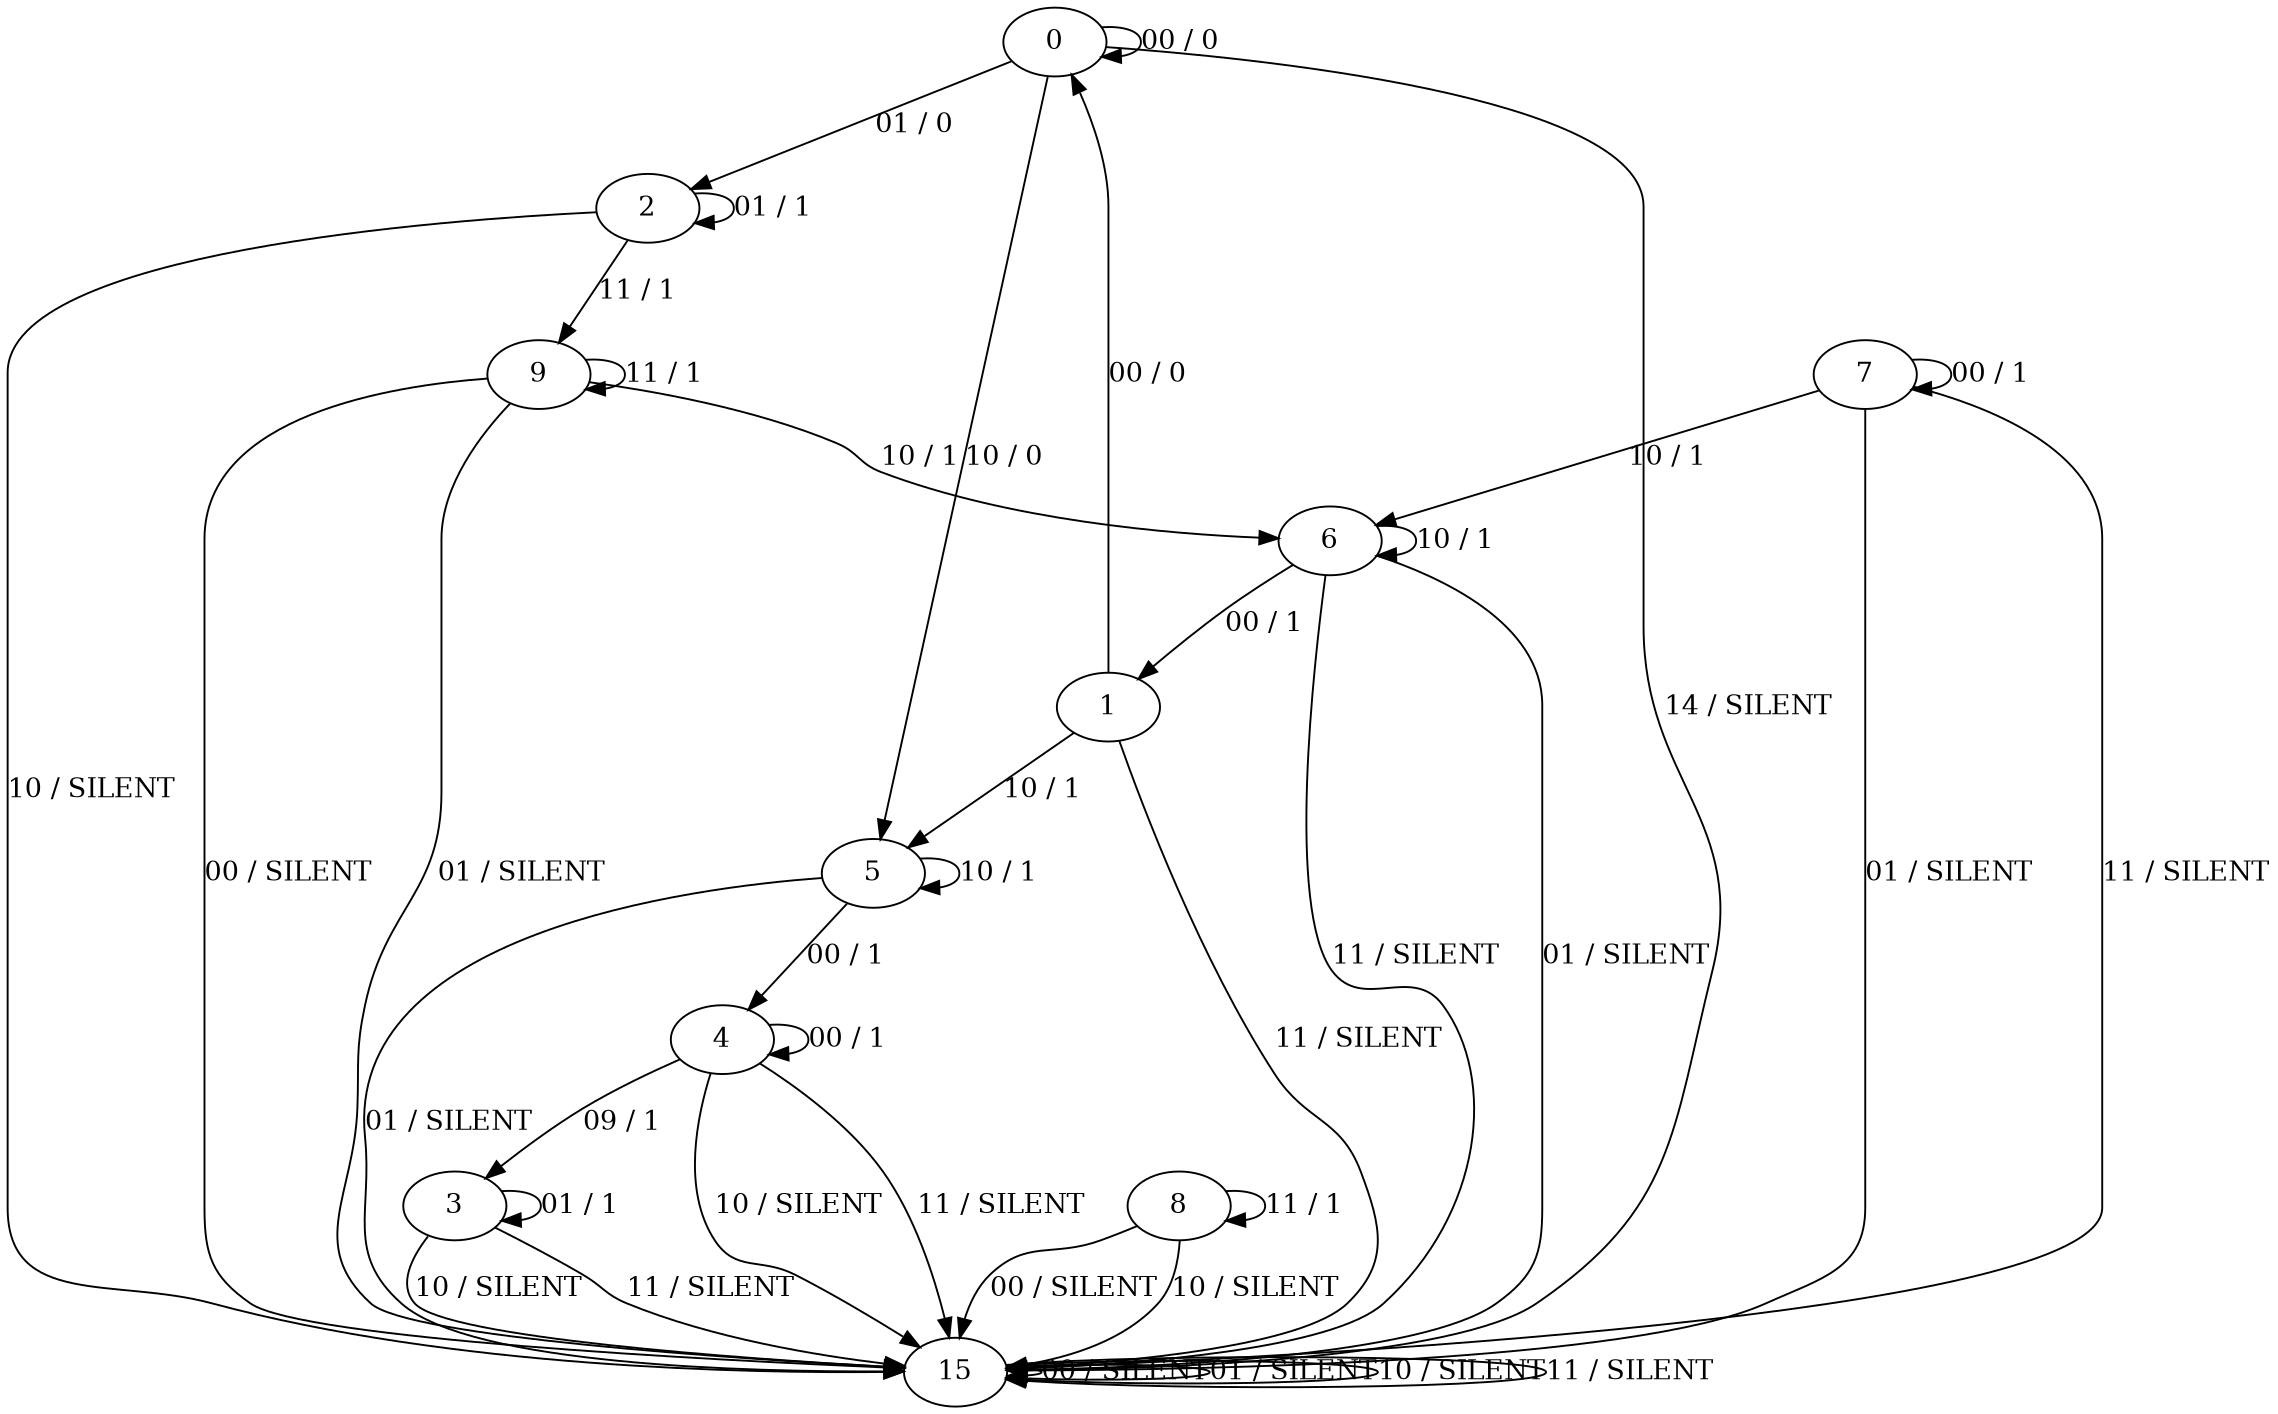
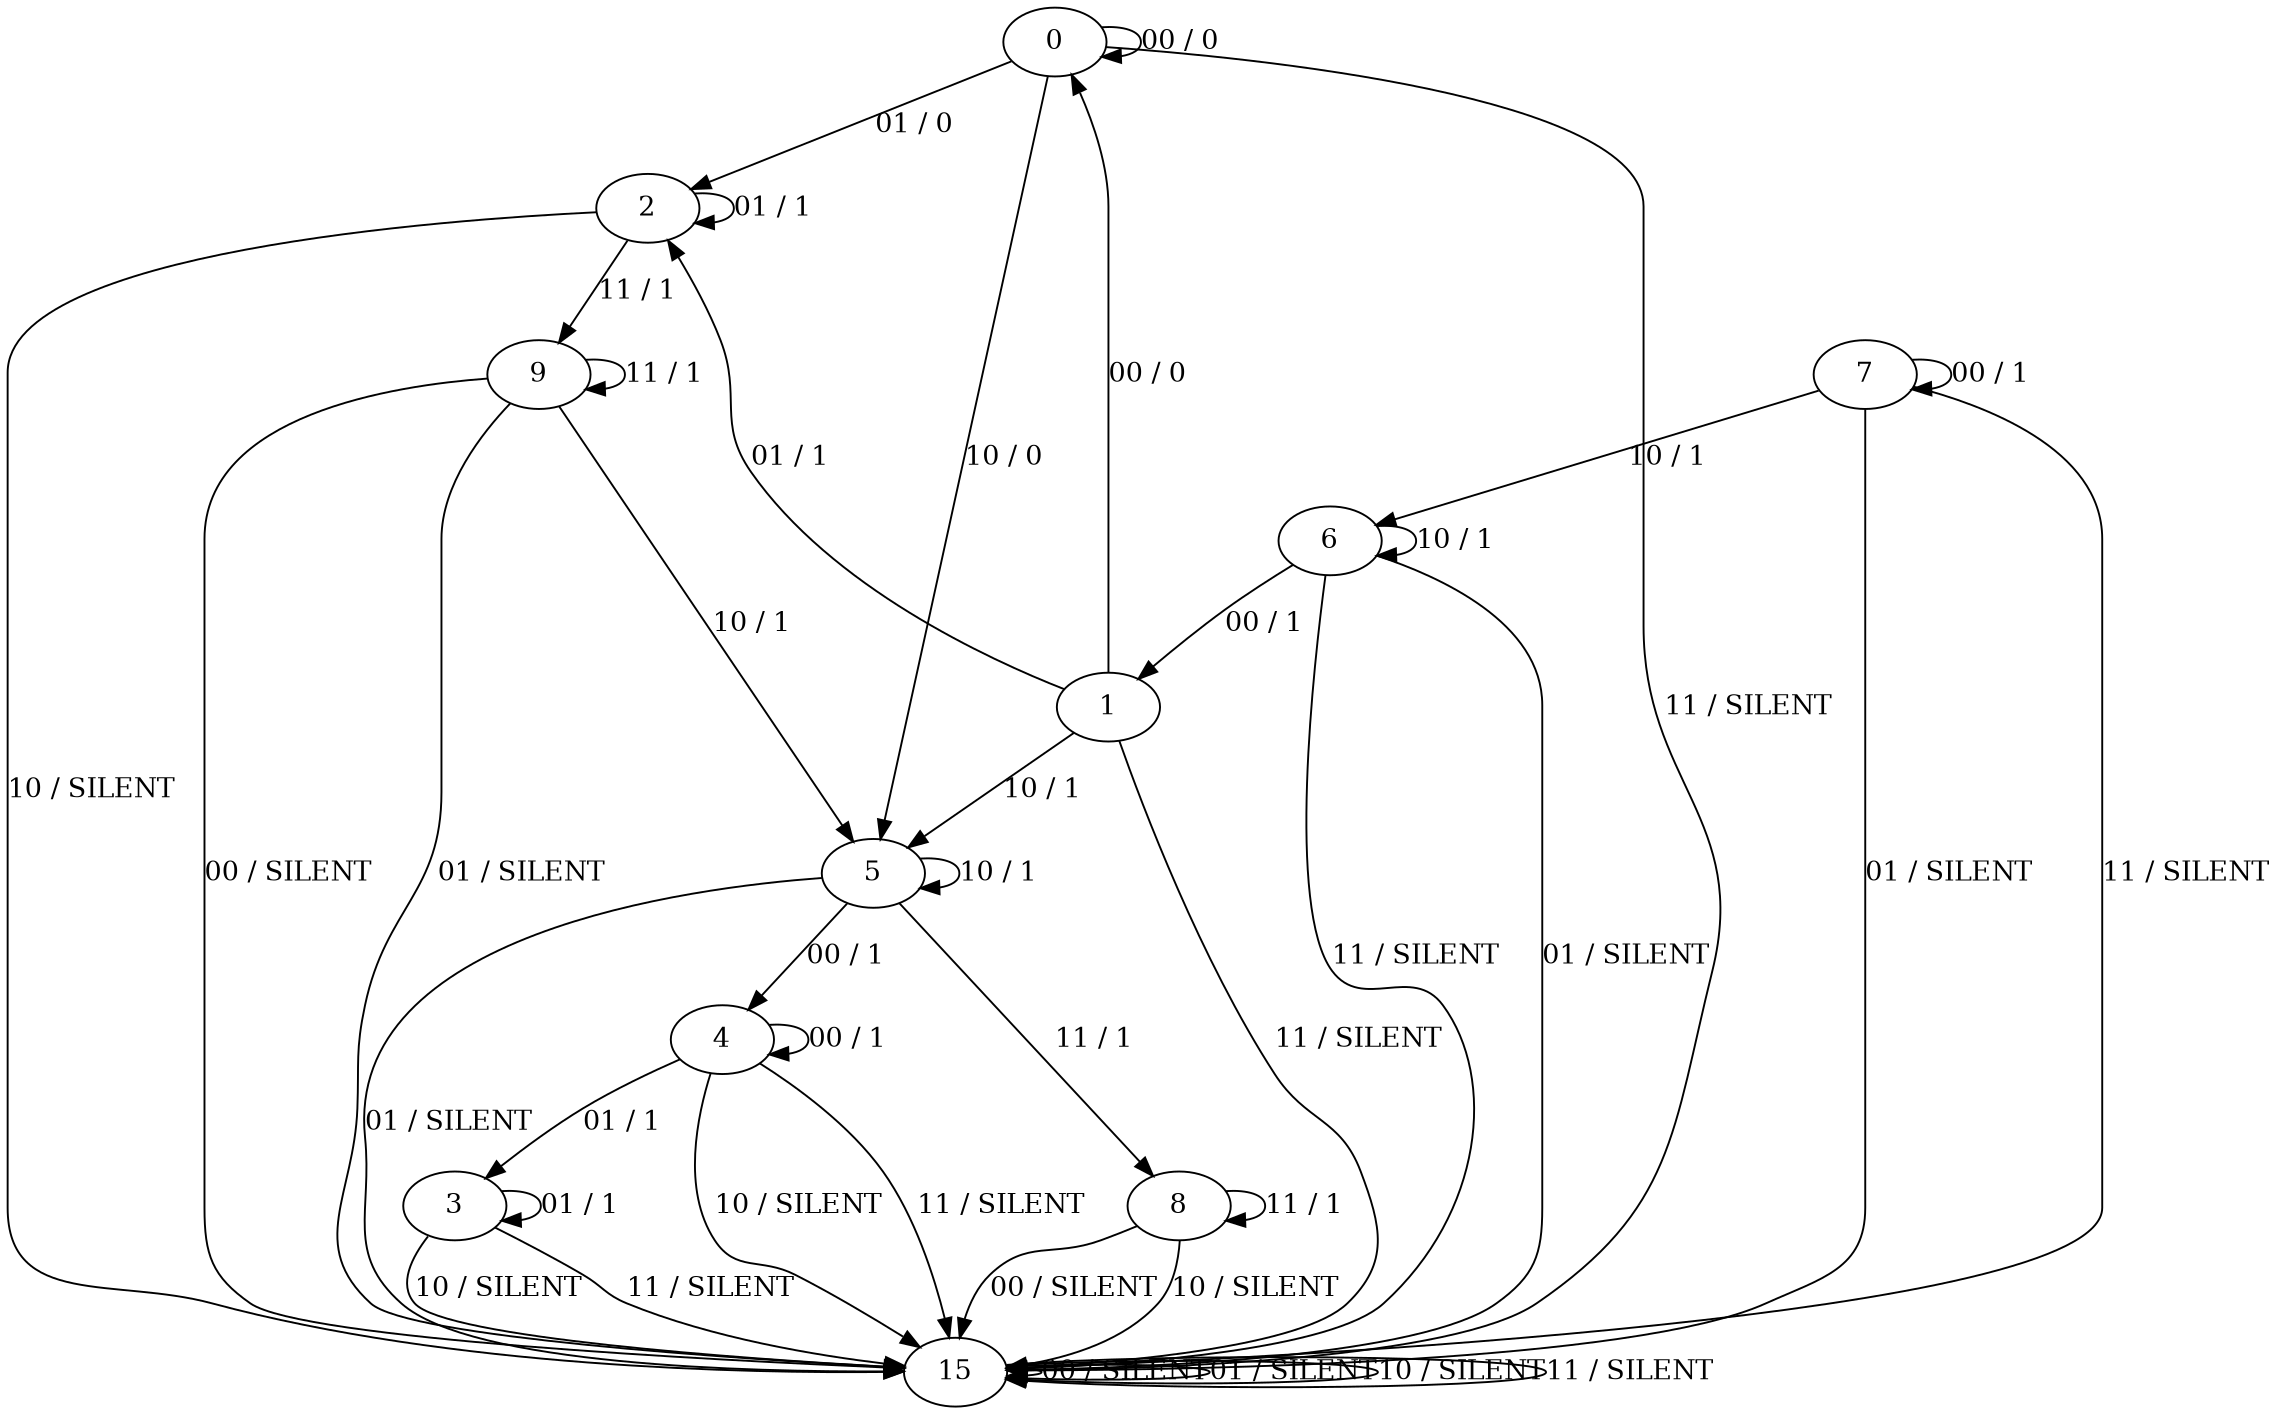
edge "9" -> "6": now "9" -> "5"
edge "1" -> "2": added, label "01 / 1"
edge "0" -> "15": label "14 / SILENT" -> "11 / SILENT"
edge "5" -> "8": added, label "11 / 1"
edge "4" -> "3": label "09 / 1" -> "01 / 1"
